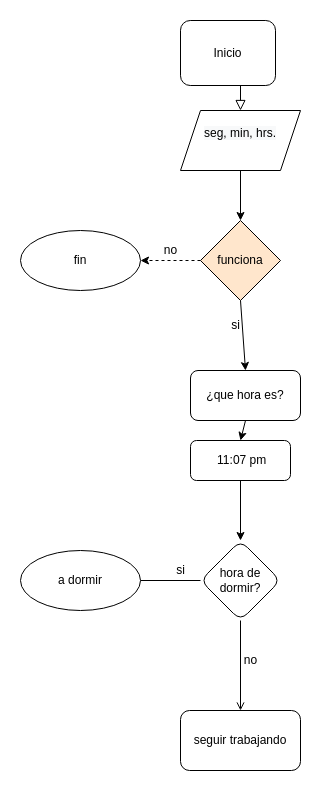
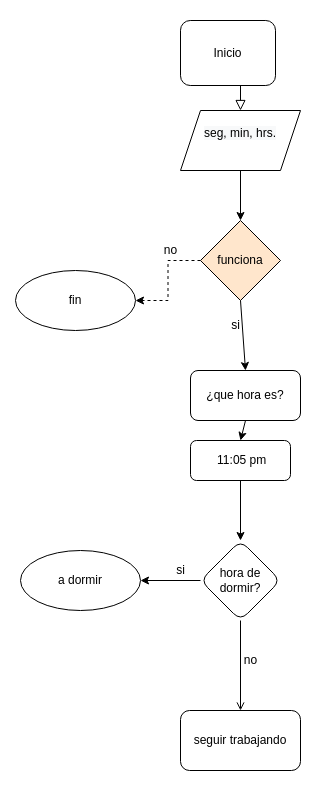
node "fin": moved (81, 261) -> (76, 301)
node "11:07 pm": label "11:07 pm" -> "11:05 pm"
edge "a dormir" -- "hora de dormir?": arrowhead none -> classic
